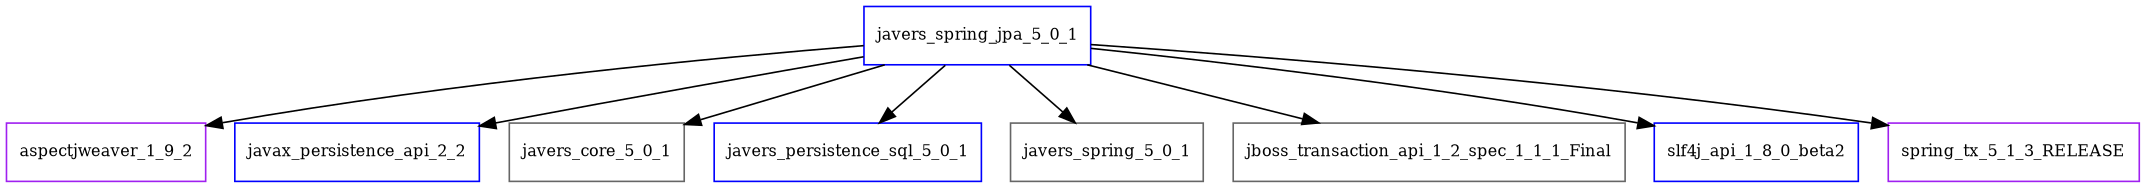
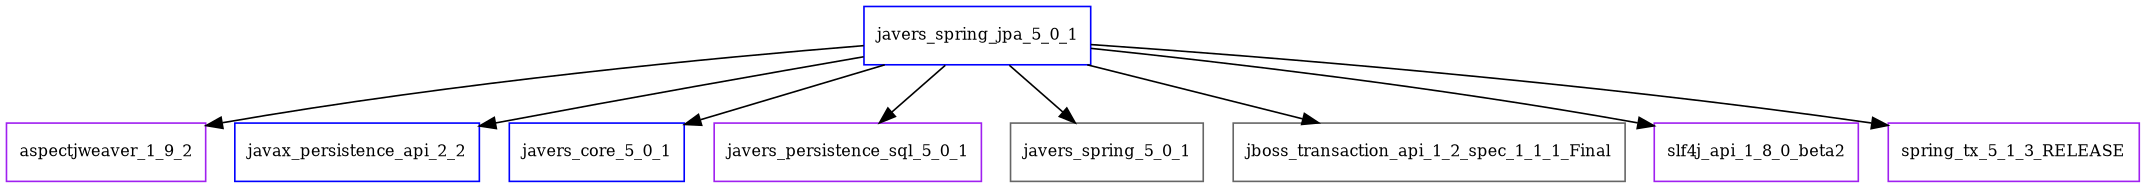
node "javers_core_5_0_1": color gray40 -> blue
node "javers_persistence_sql_5_0_1": color blue -> purple
node "slf4j_api_1_8_0_beta2": color blue -> purple
